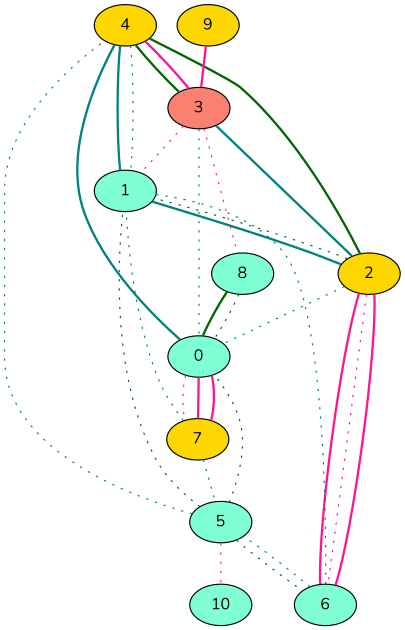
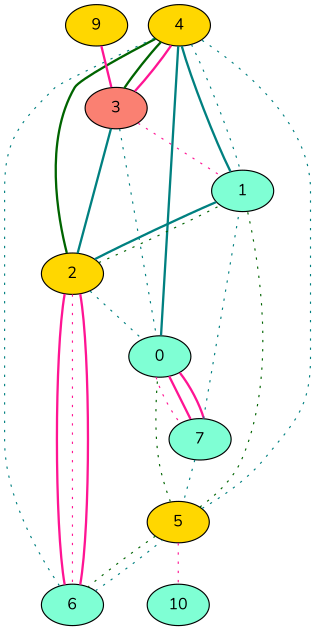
node "8": removed
edge "1" -- "6": now "4" -- "6"
node "7": fillcolor gold -> aquamarine
node "5": fillcolor aquamarine -> gold
